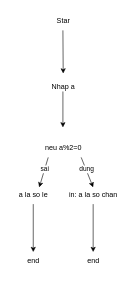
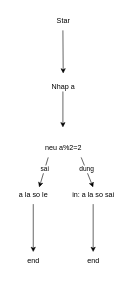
node "neu a%2=0": label "neu a%2=0" -> "neu a%2=2"
node "in: a la so chan": label "in: a la so chan" -> "in: a la so sai"
